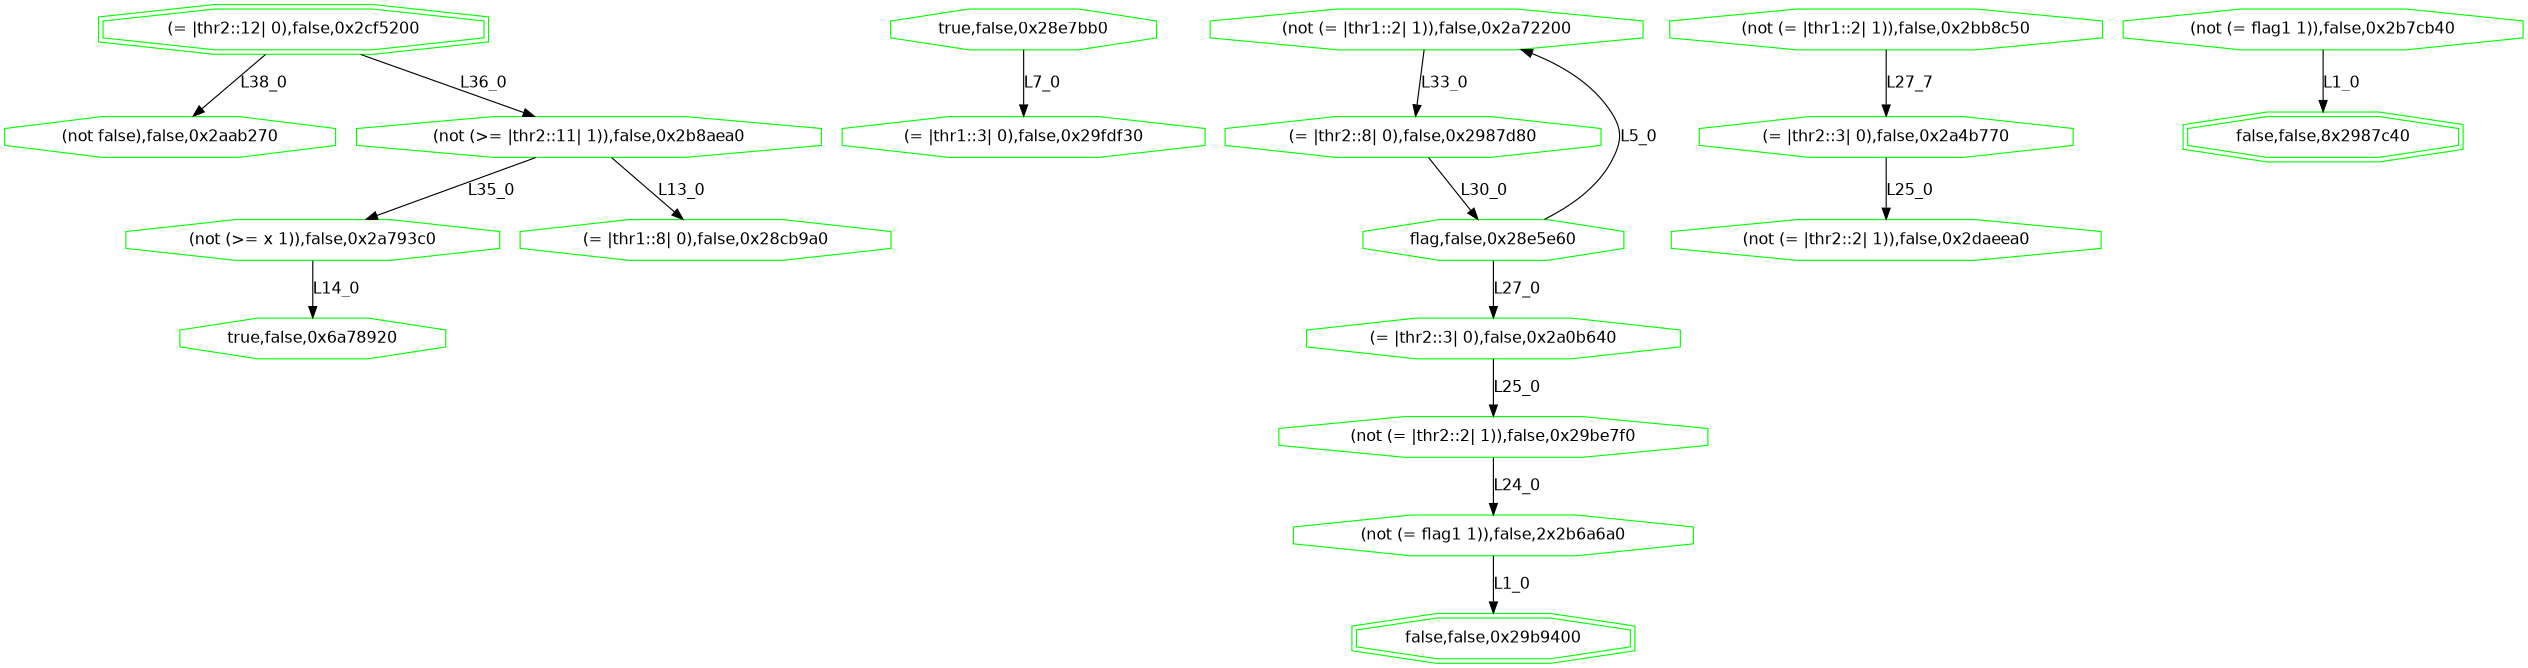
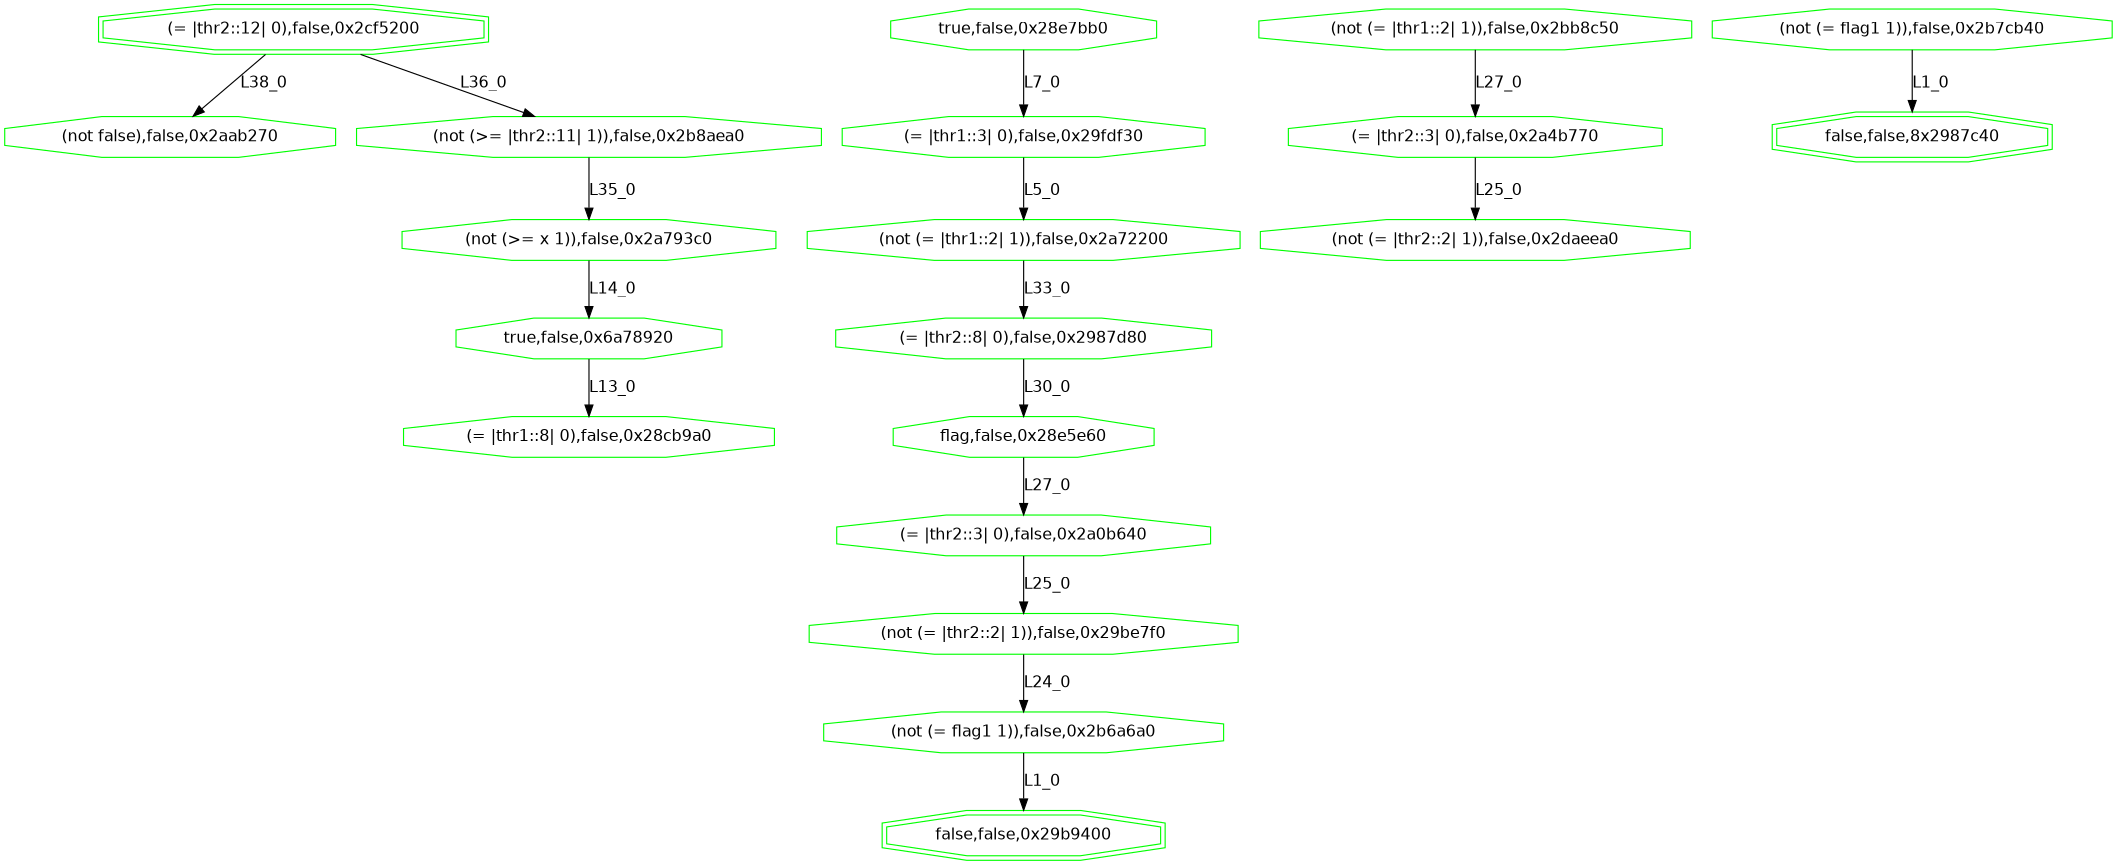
edge "(not (= |thr1::2| 1)),false,0x2bb8c50" -> "(= |thr2::3| 0),false,0x2a4b770": label "L27_7" -> "L27_0"
edge "flag,false,0x28e5e60" -> "(not (= |thr1::2| 1)),false,0x2a72200": now "(= |thr1::3| 0),false,0x29fdf30" -> "(not (= |thr1::2| 1)),false,0x2a72200"
edge "(not (>= |thr2::11| 1)),false,0x2b8aea0" -> "(= |thr1::8| 0),false,0x28cb9a0": now "true,false,0x6a78920" -> "(= |thr1::8| 0),false,0x28cb9a0"
node "(not (= flag1 1)),false,2x2b6a6a0": label "(not (= flag1 1)),false,2x2b6a6a0" -> "(not (= flag1 1)),false,0x2b6a6a0"
